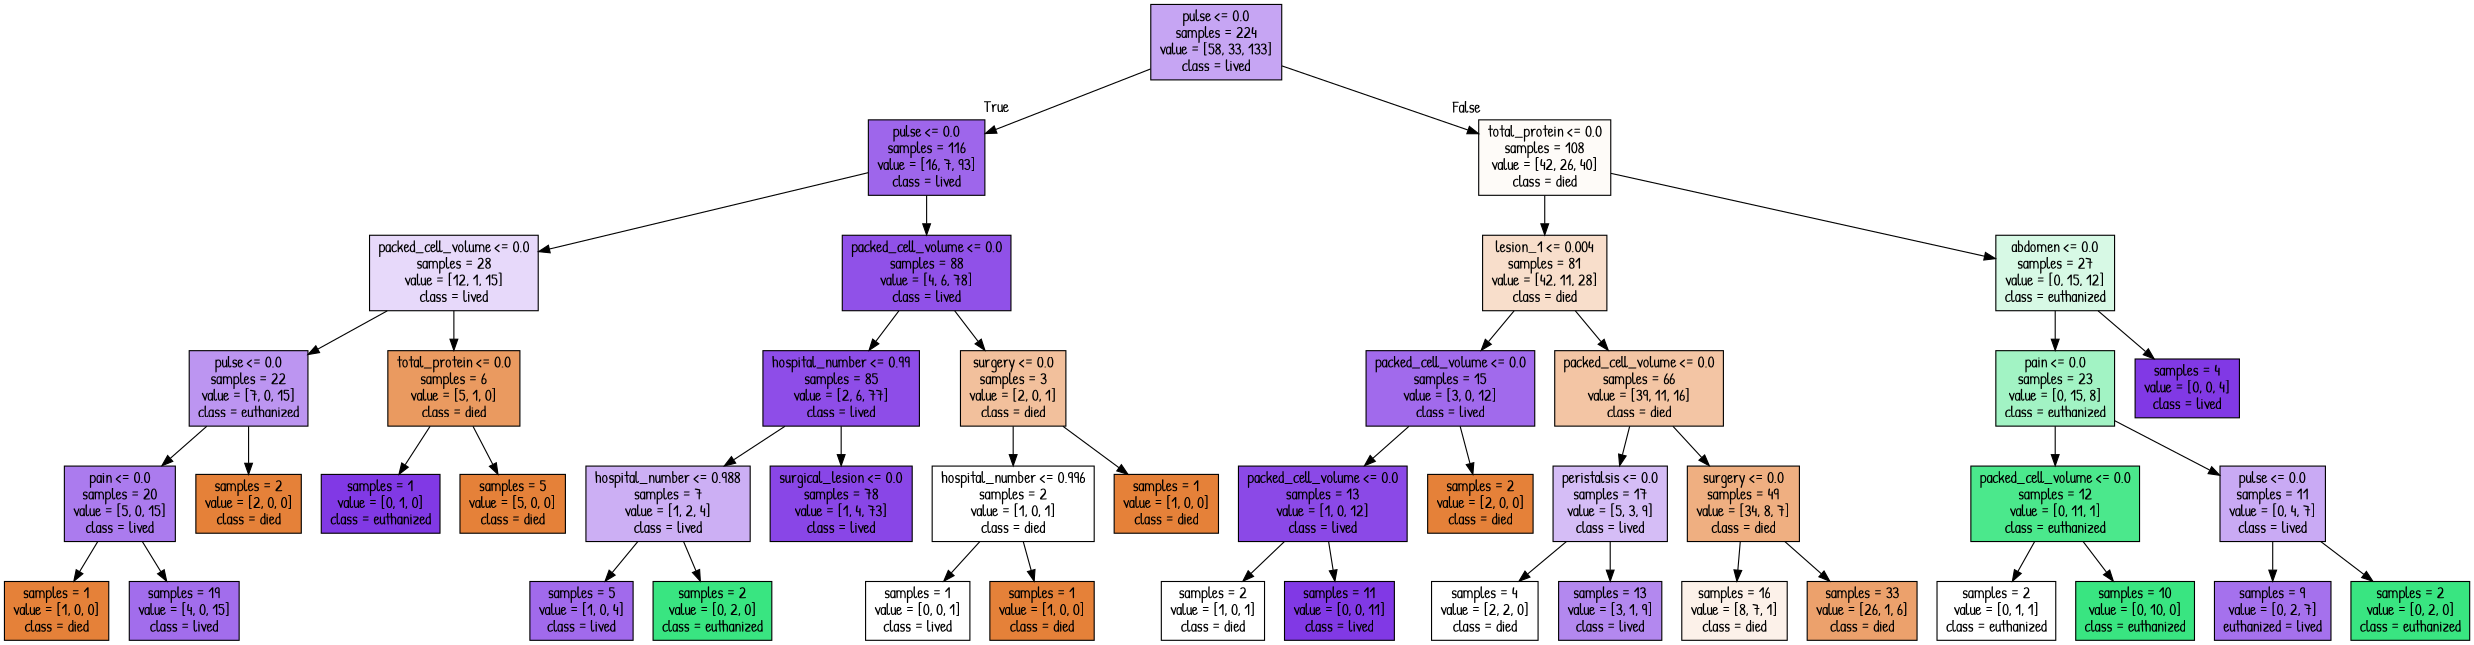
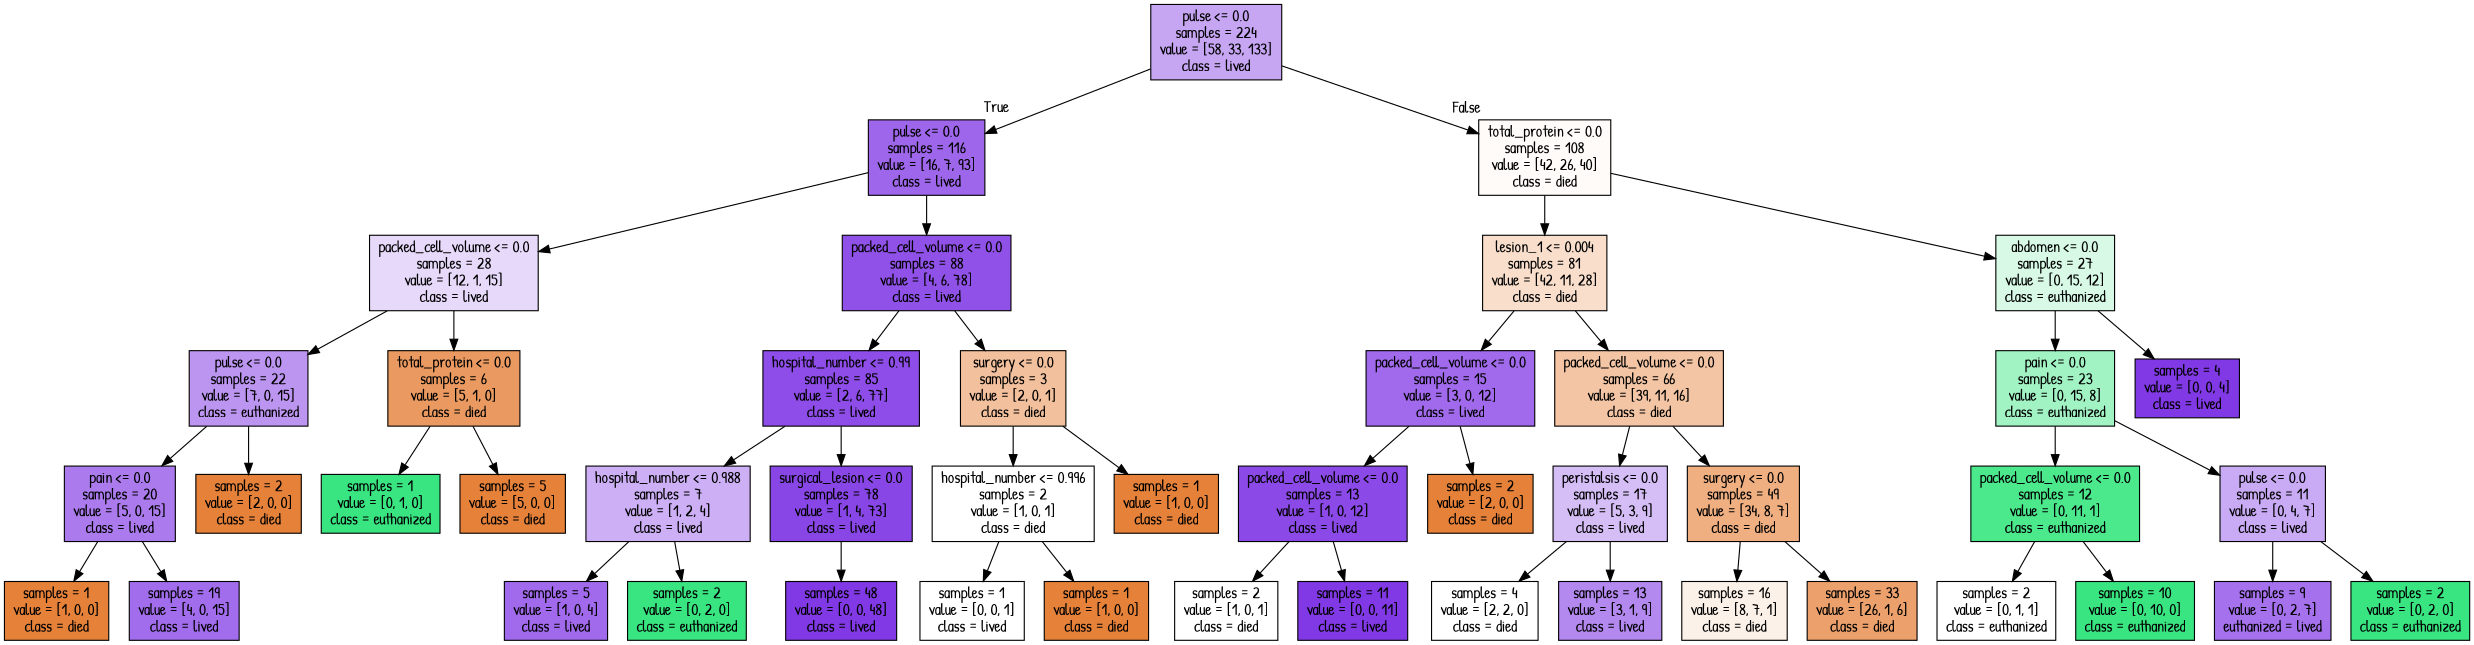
node "samples = 1 value = [0, 1, 0] class = euthanized": fillcolor #8139e5ff -> #39e581ff
node "samples = 48 value = [0, 0, 48] class = lived": added
